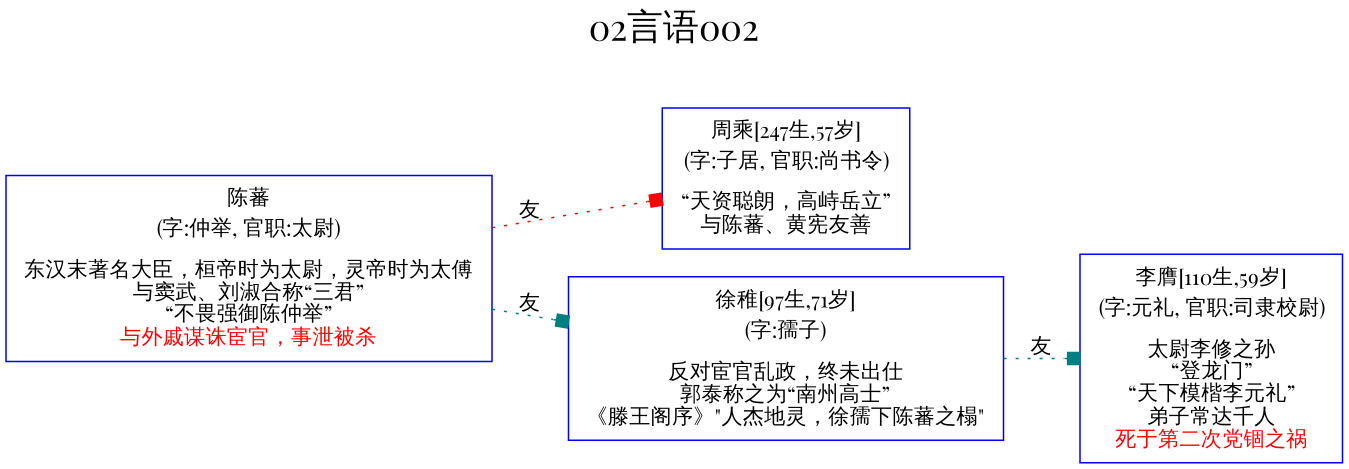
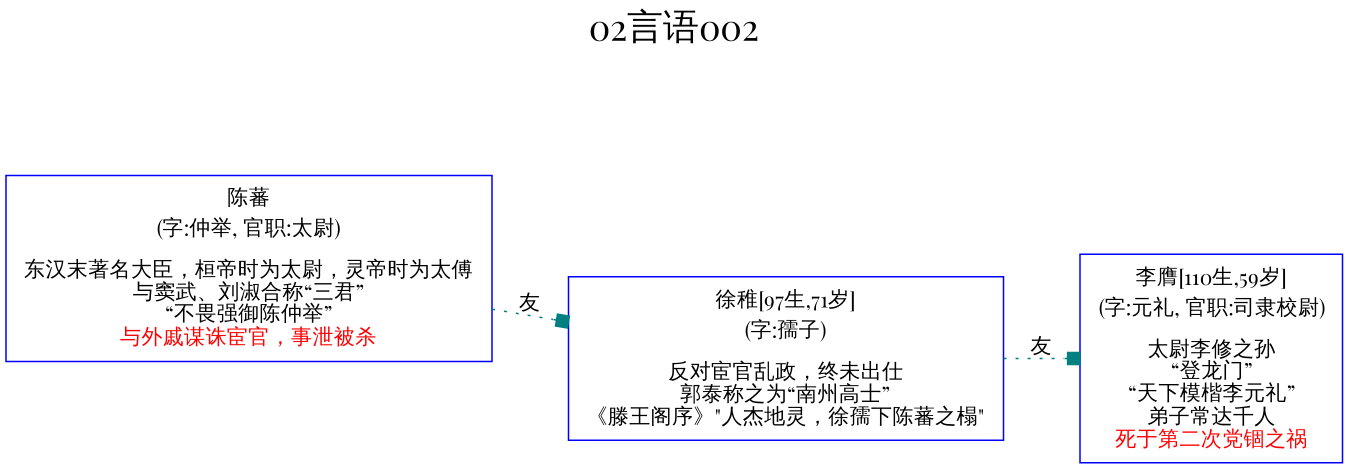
node "周乘[247生,57岁]": removed
